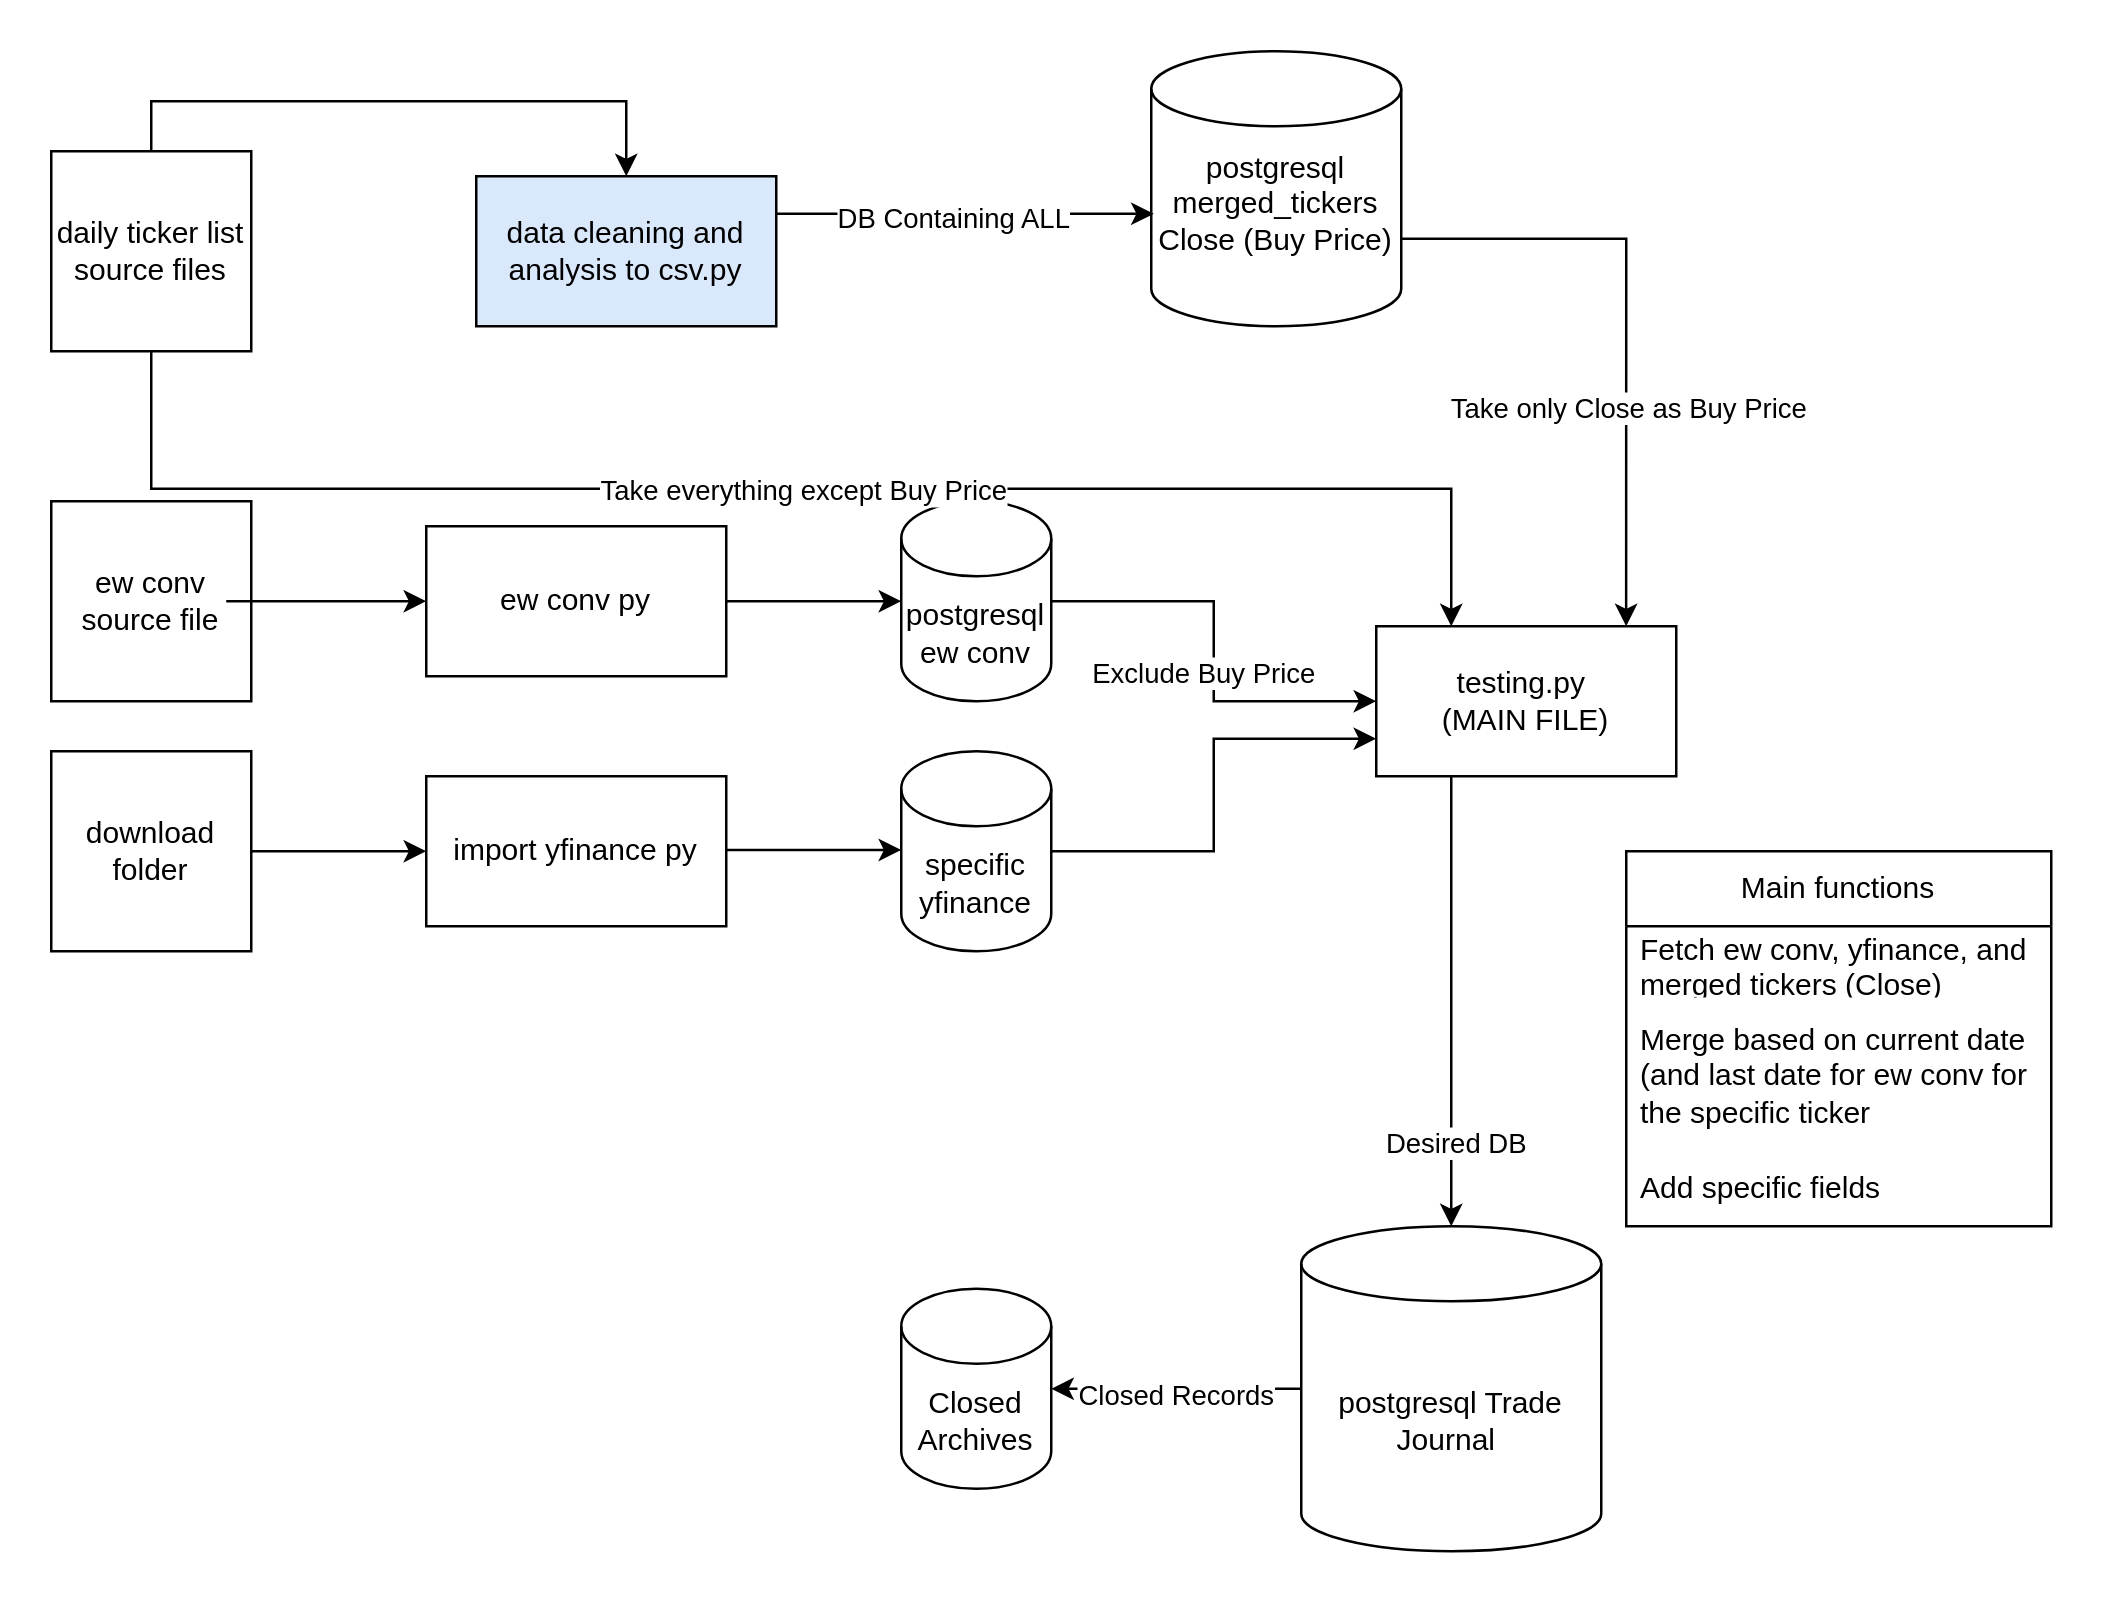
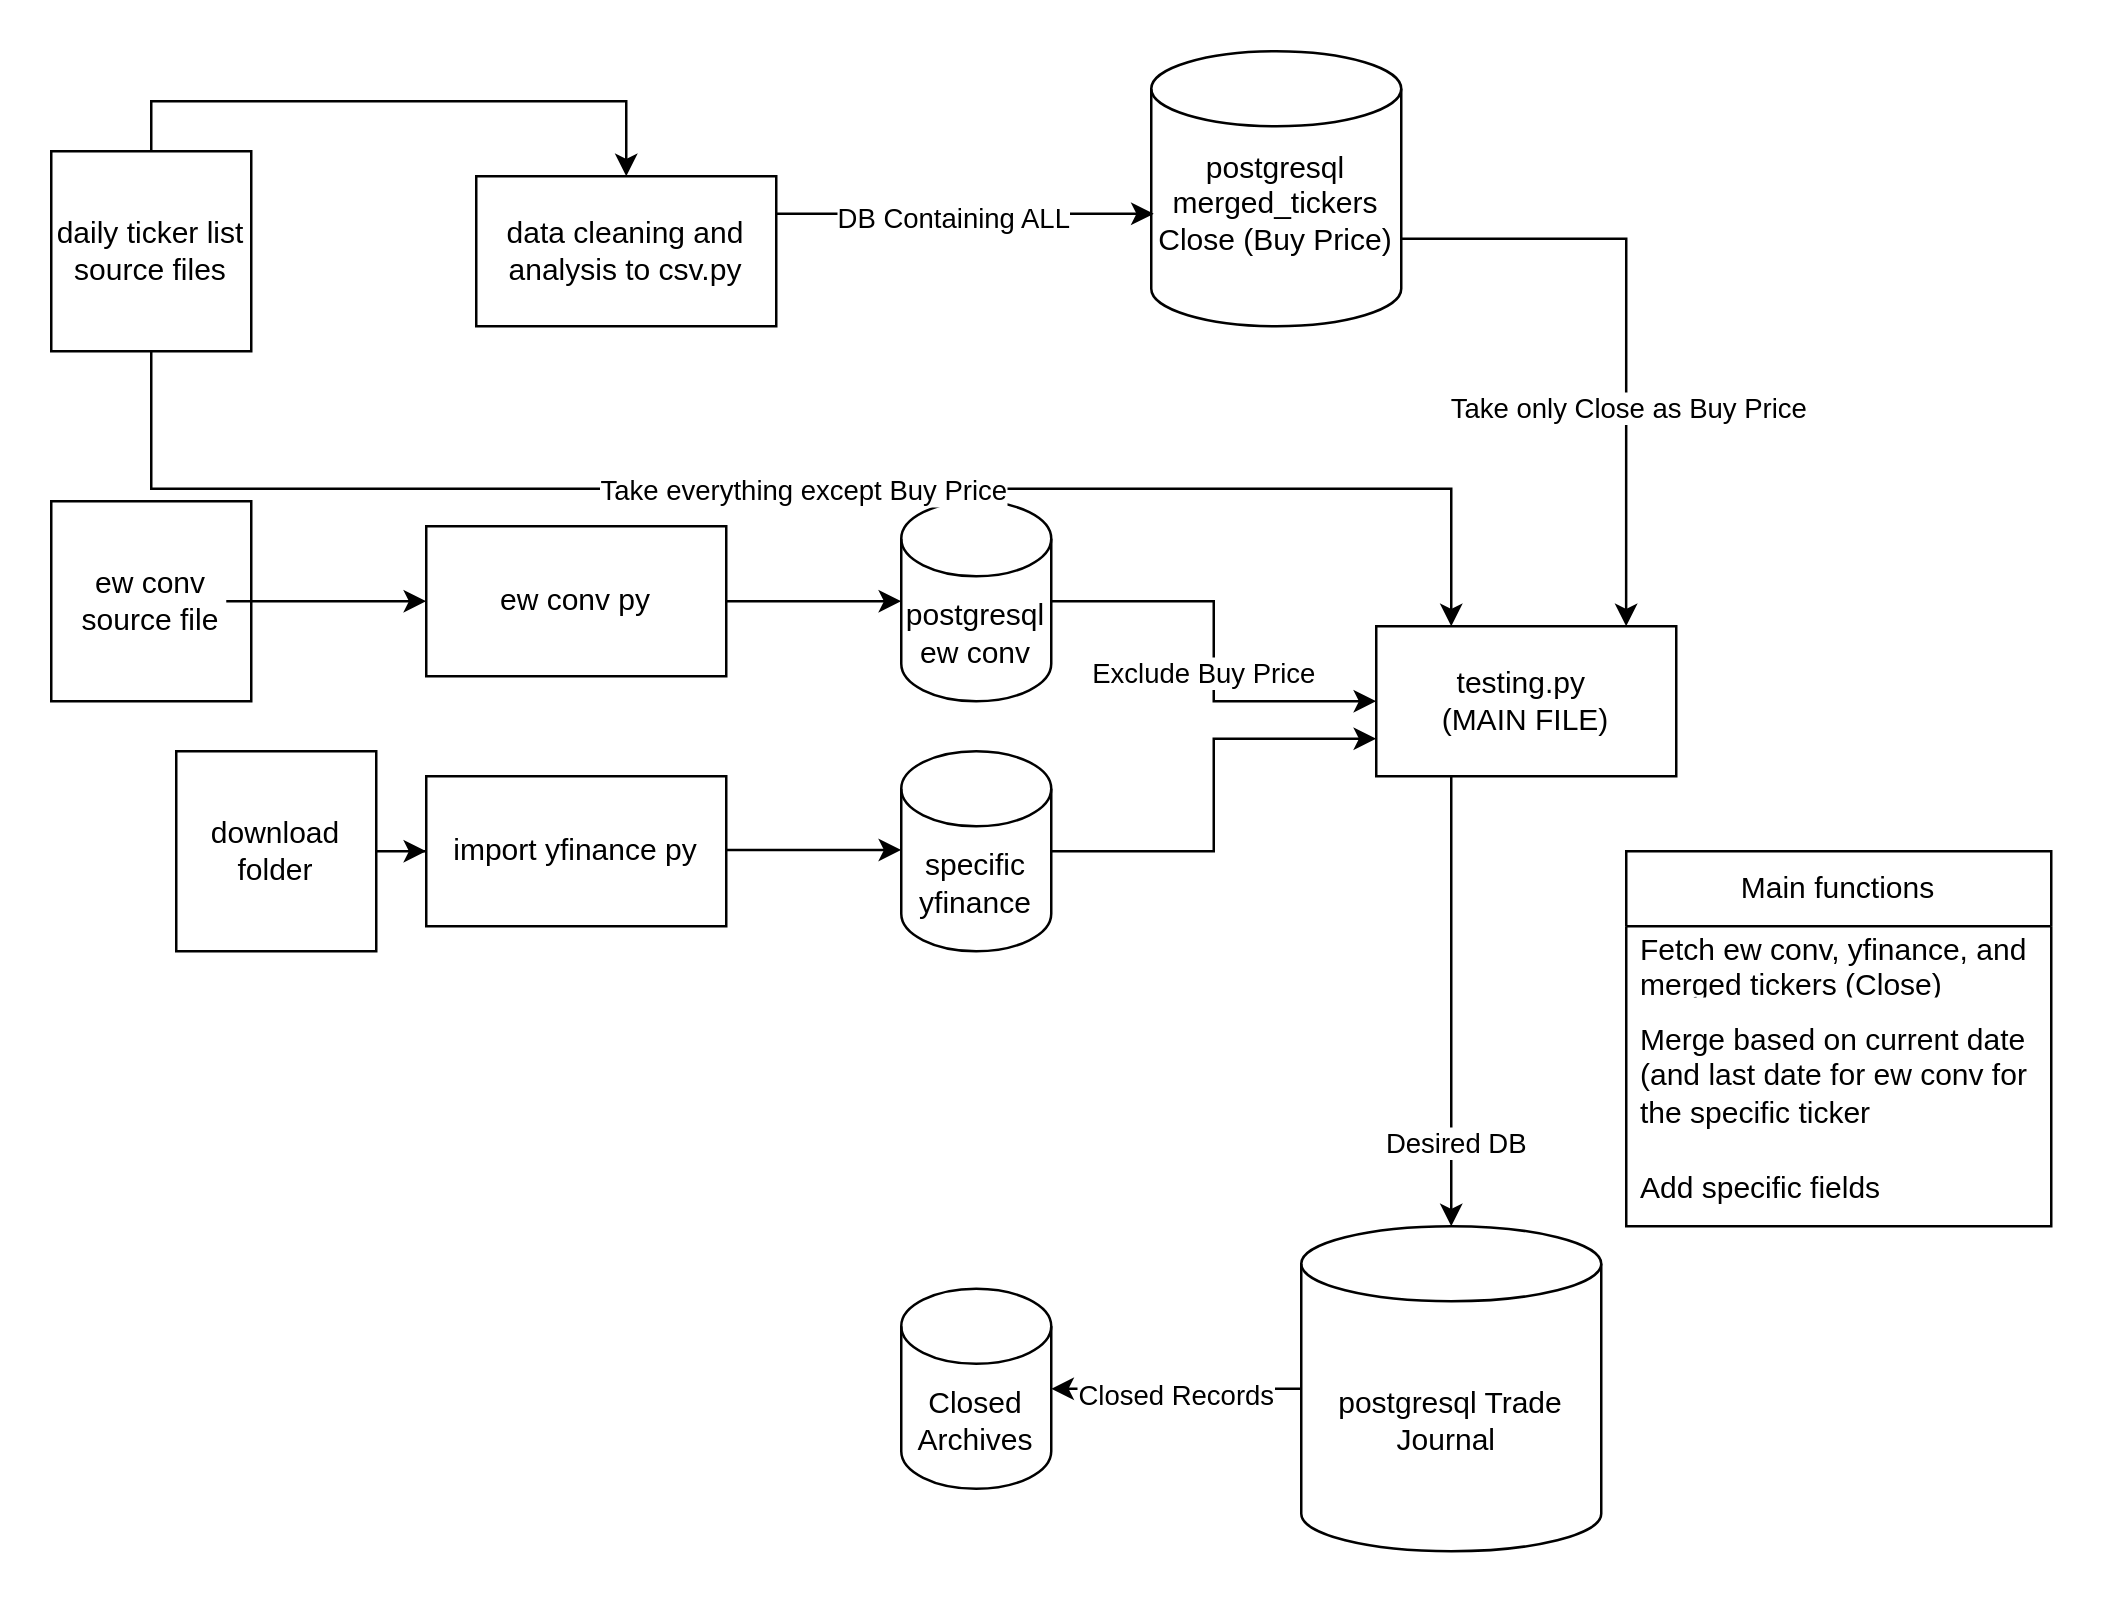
node "data cleaning and analysis to csv.py": fillcolor #dae8fc -> #ffffff
node "download folder": moved (151, 851) -> (276, 851)
